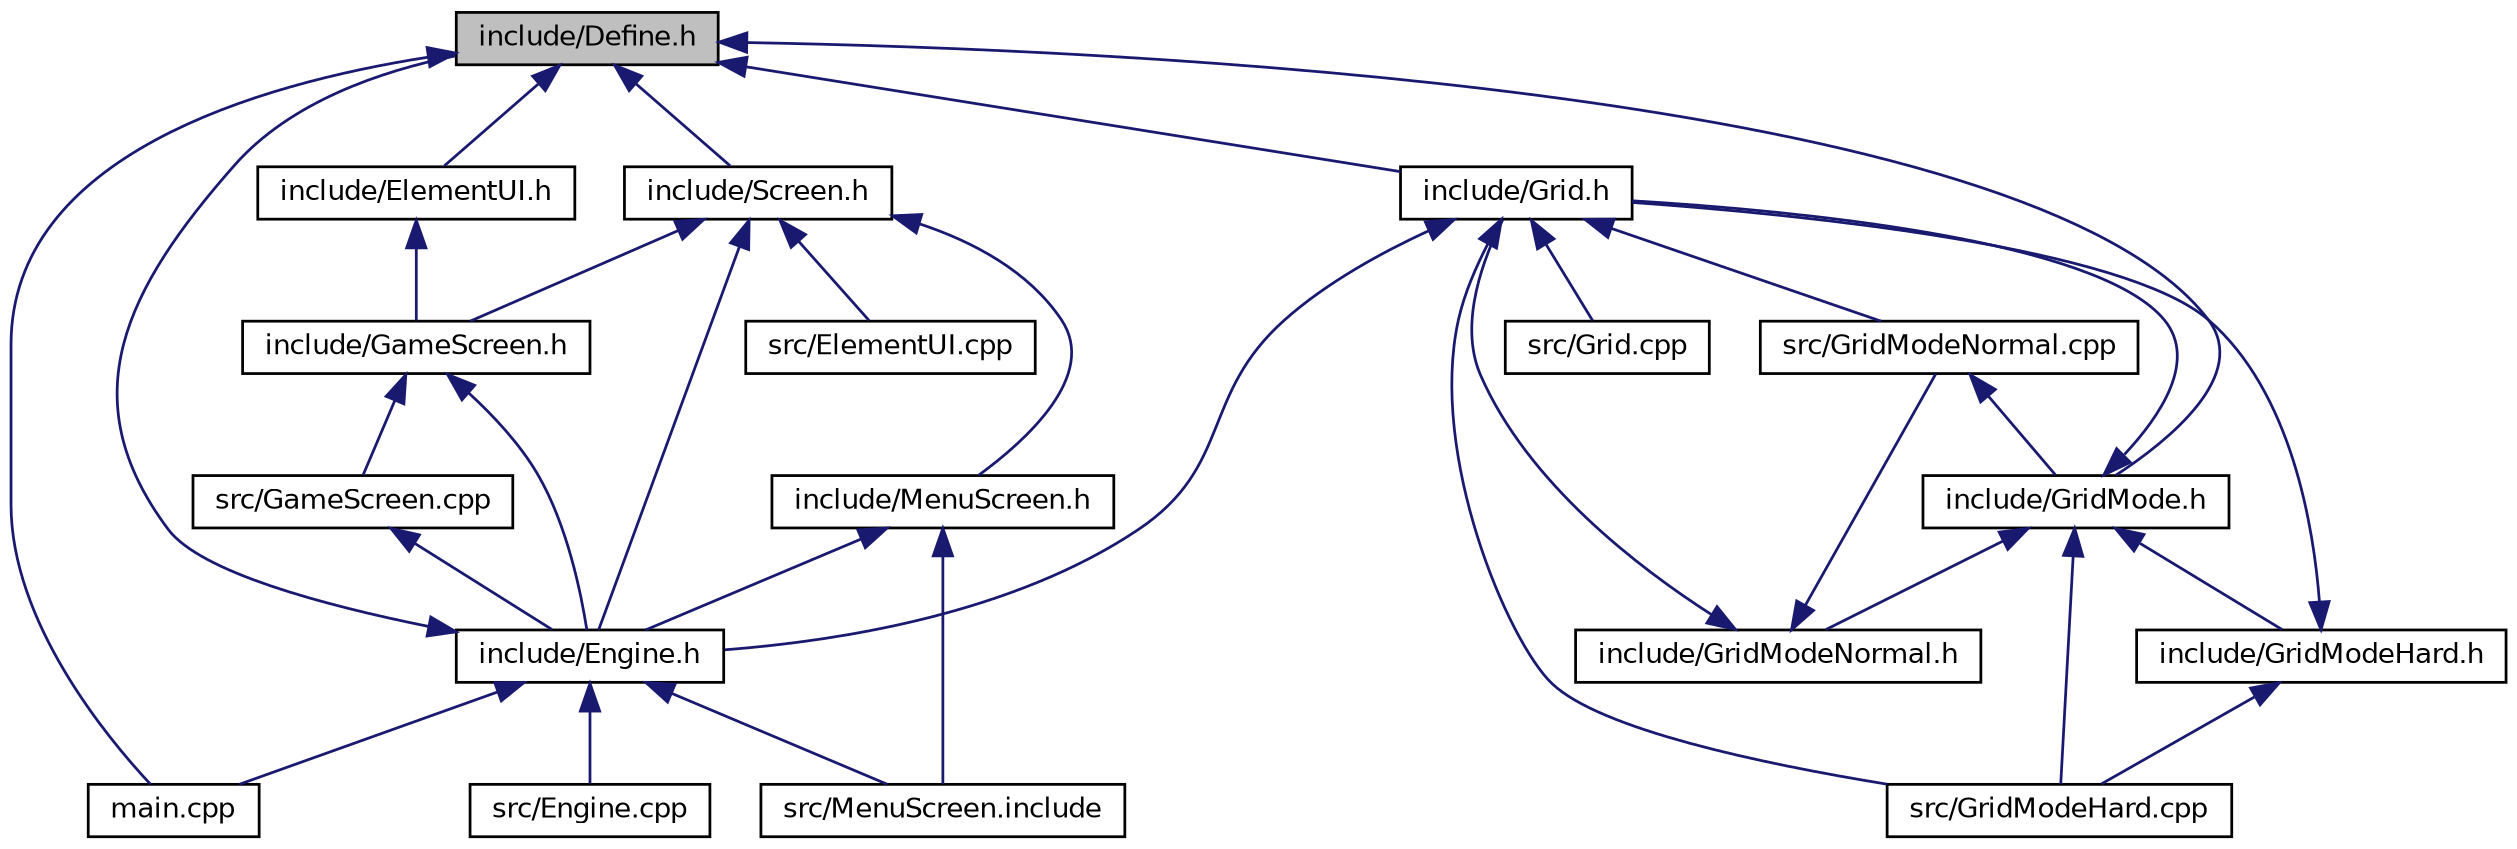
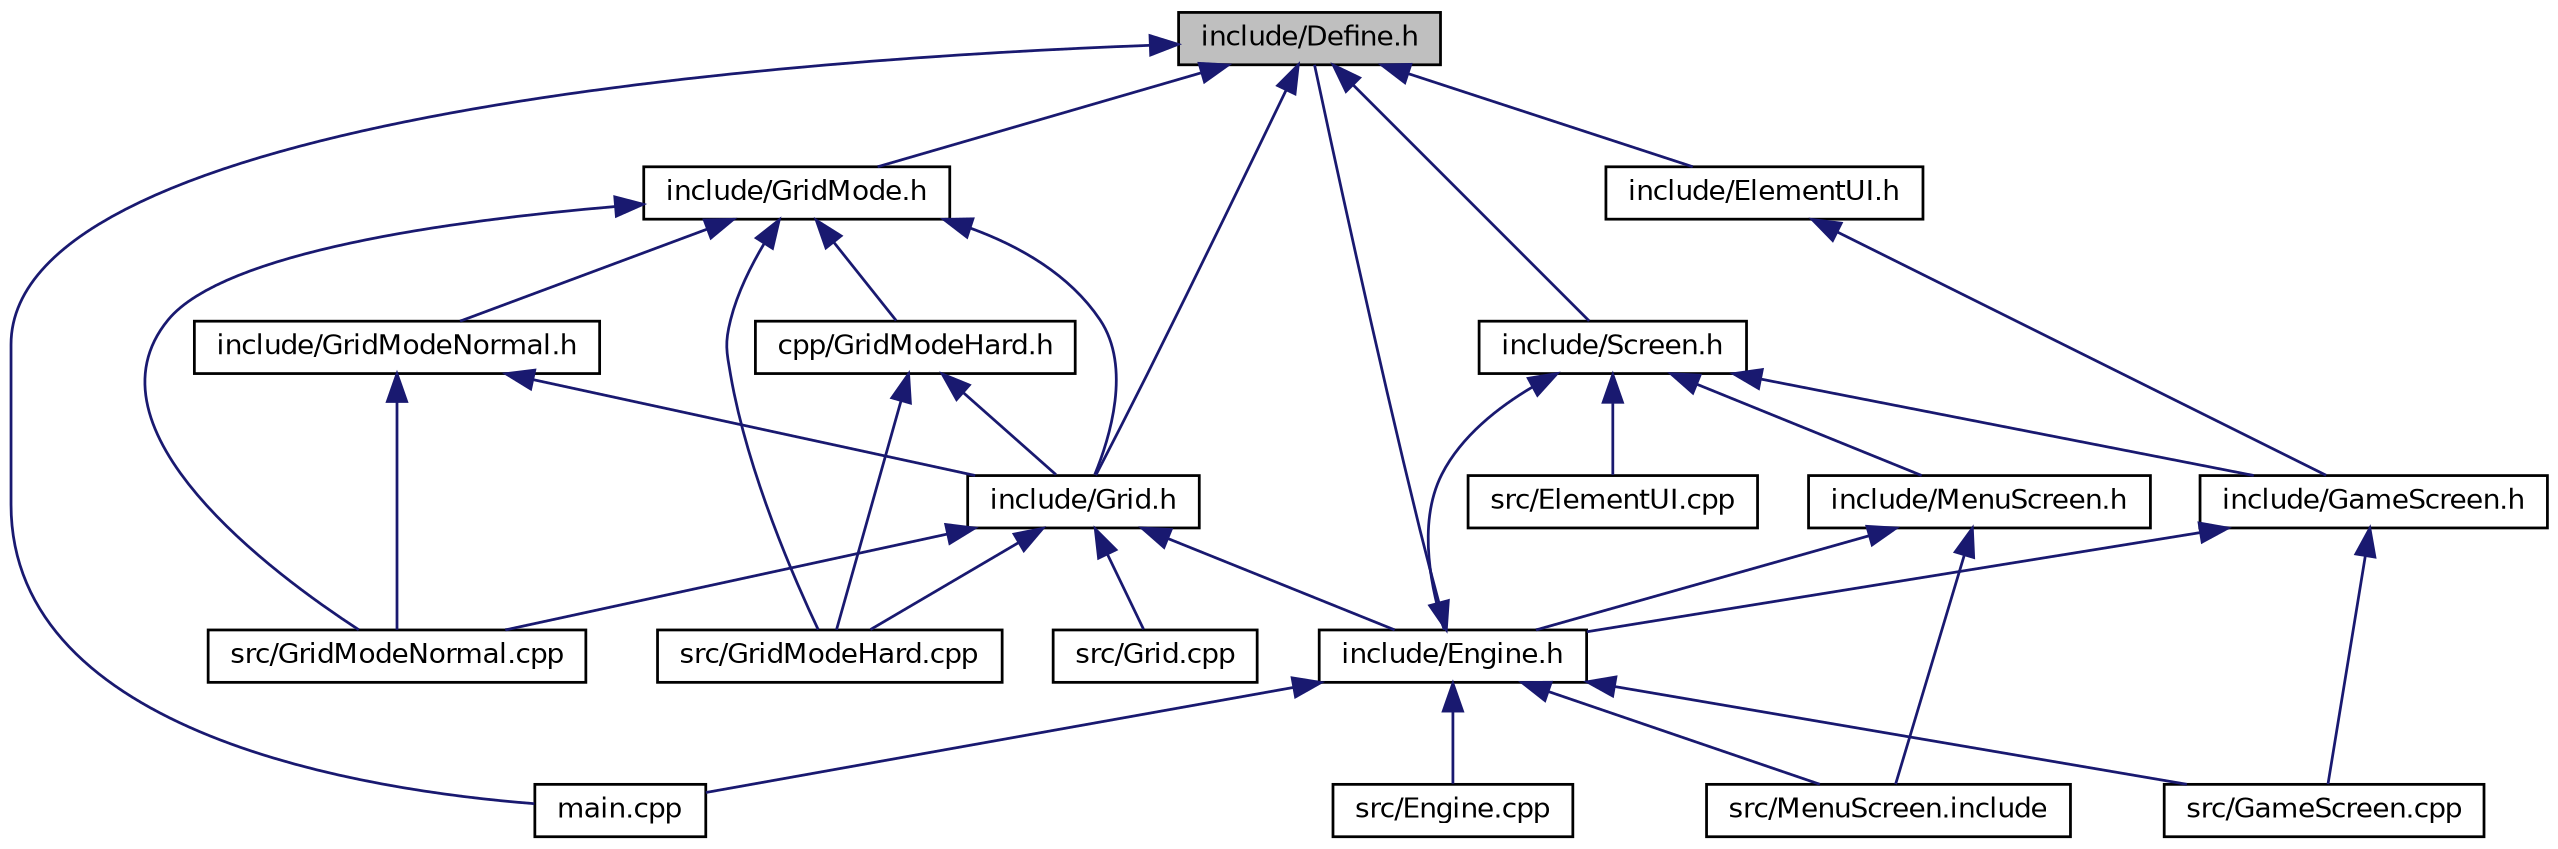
edge "include/GridMode.h" -> "src/GridModeNormal.cpp": reversed
edge "include/Engine.h" -> "src/GameScreen.cpp": reversed
node "include/GridModeHard.h": label "include/GridModeHard.h" -> "cpp/GridModeHard.h"
